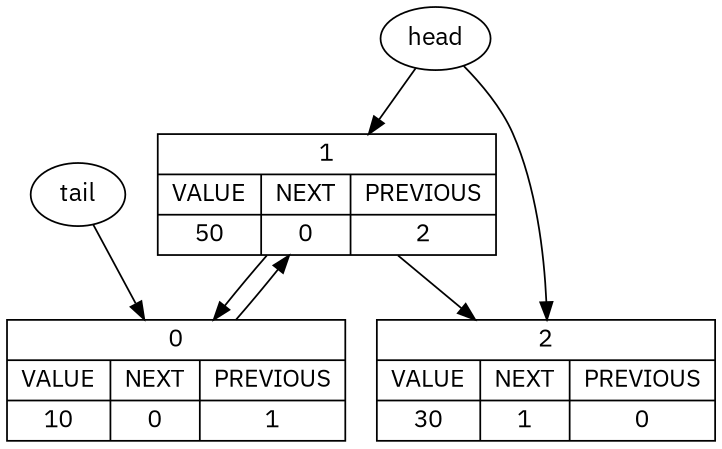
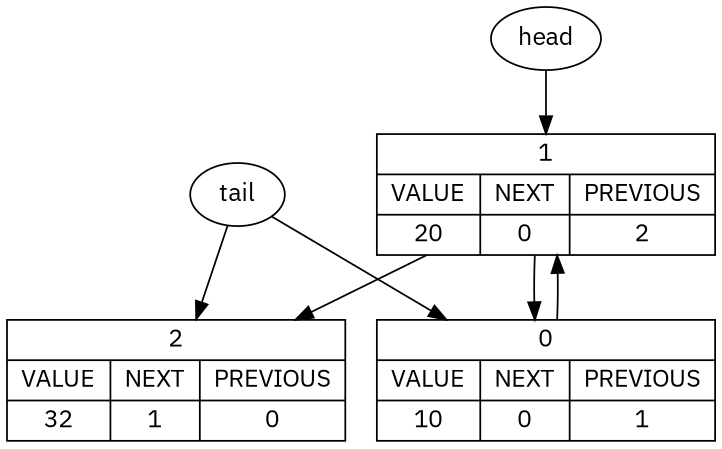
edge "head" -> "2": now "tail" -> "2"
node "1": text "50" -> "20"
node "2": text "30" -> "32"
